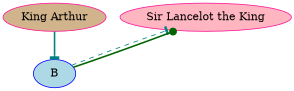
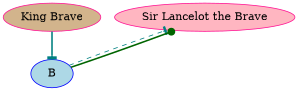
node "King Arthur": label "King Arthur" -> "King Brave"
node "Sir Lancelot the King": label "Sir Lancelot the King" -> "Sir Lancelot the Brave"
